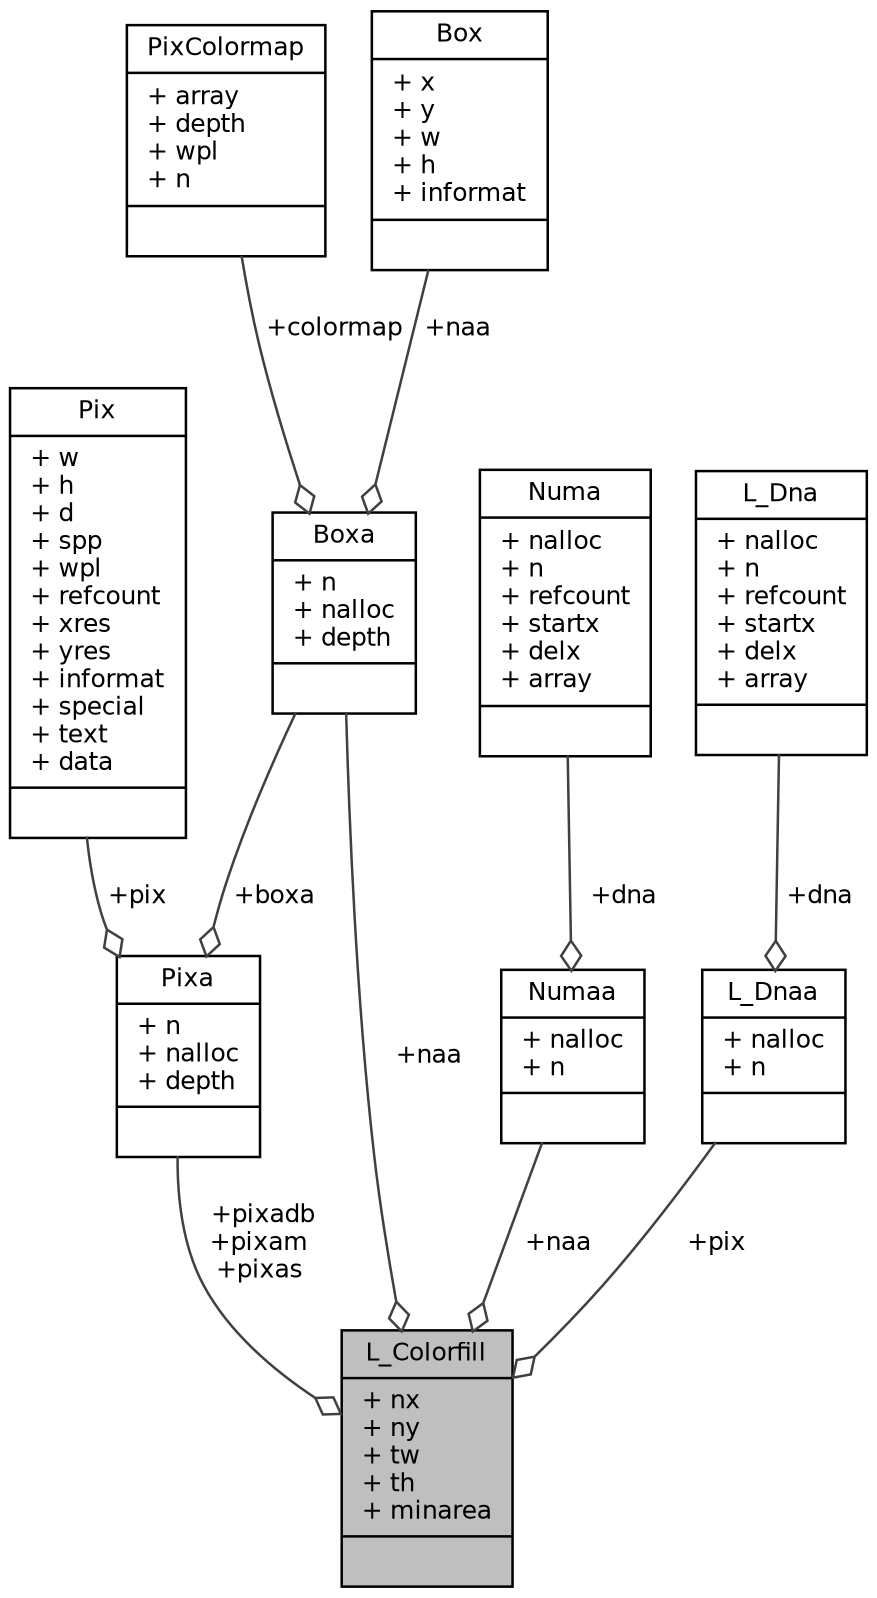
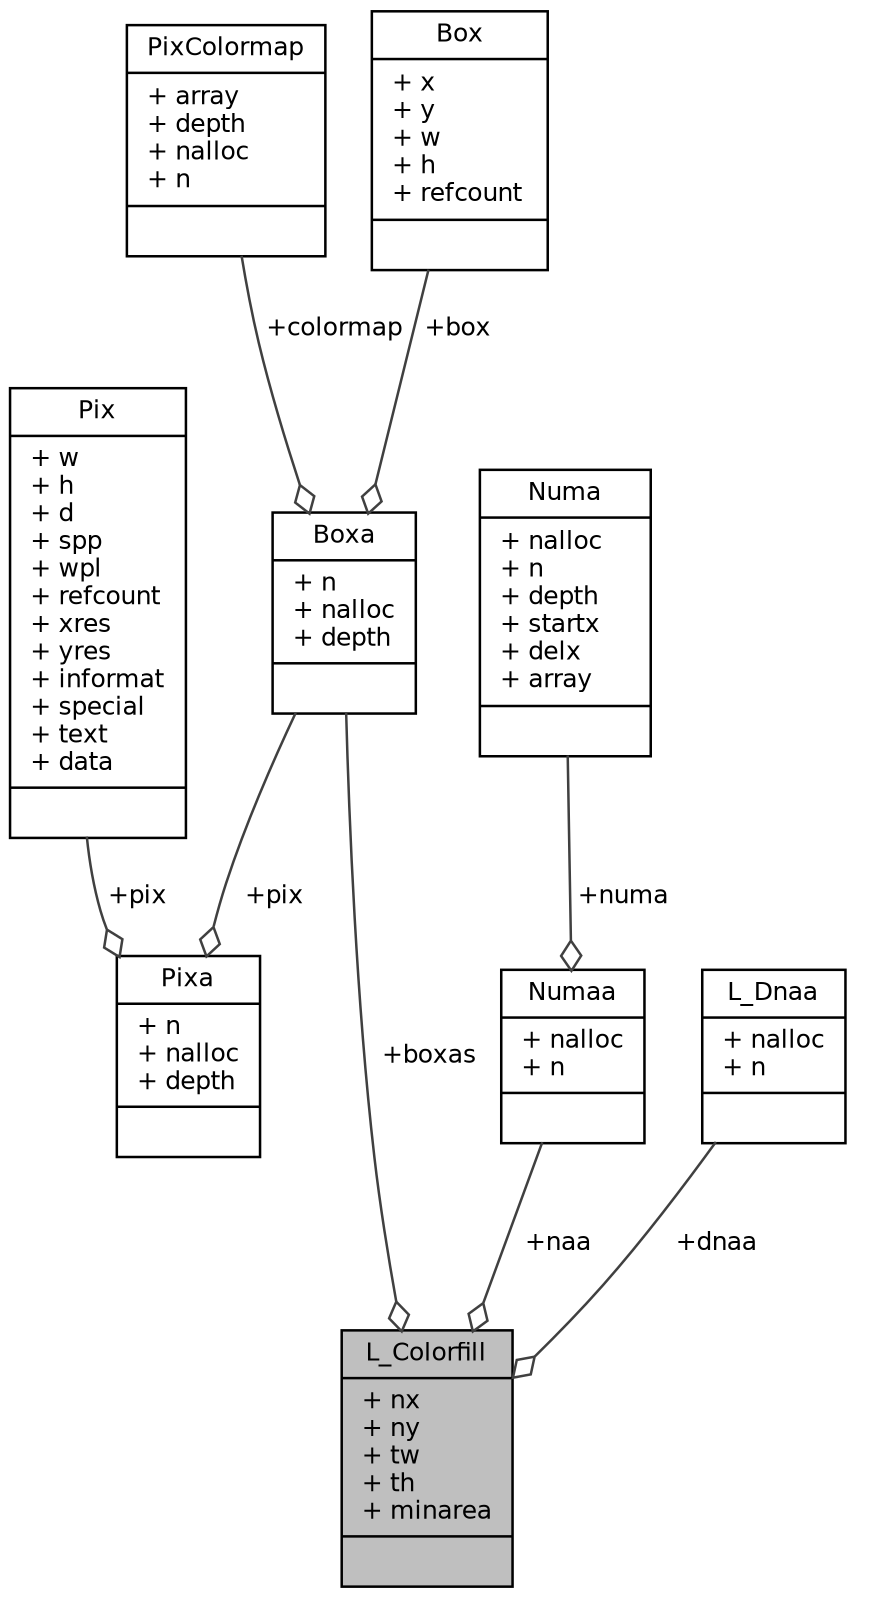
node "PixColormap": text "+ wpl" -> "+ nalloc"
node "Box": text "+ informat" -> "+ refcount"
edge "Box" -> "Boxa": label " +naa" -> " +box"
node "Numa": text "+ refcount" -> "+ depth"
node "L_Dna": removed
edge "Boxa" -> "Pixa": label " +boxa" -> " +pix"
edge "Numa" -> "Numaa": label " +dna" -> " +numa"
edge "Boxa" -> "L_Colorfill": label " +naa" -> " +boxas"
edge "L_Dnaa" -> "L_Colorfill": label " +pix" -> " +dnaa"
edge "Pixa" -> "L_Colorfill": removed, label "+pixadb +pixam +pixas"
